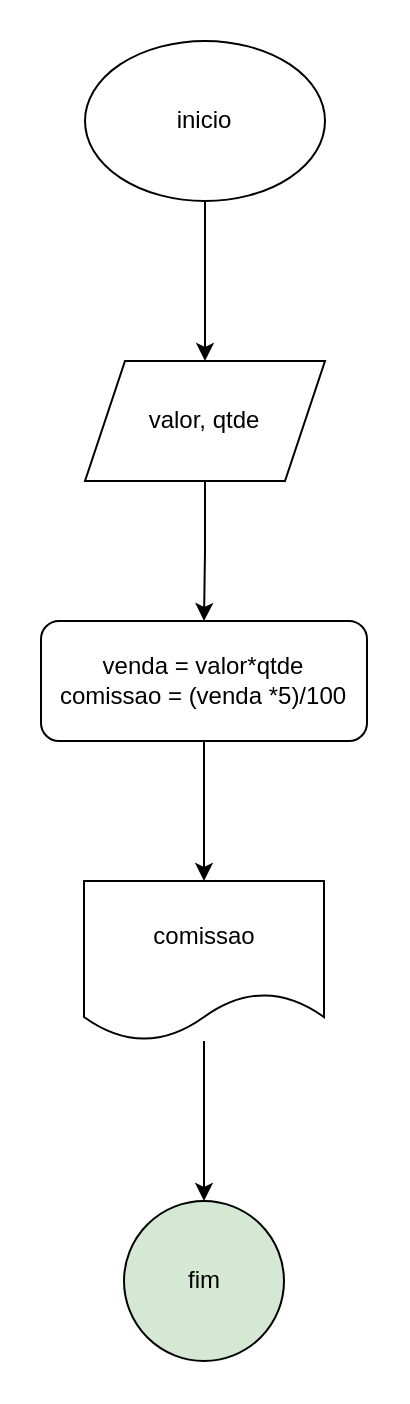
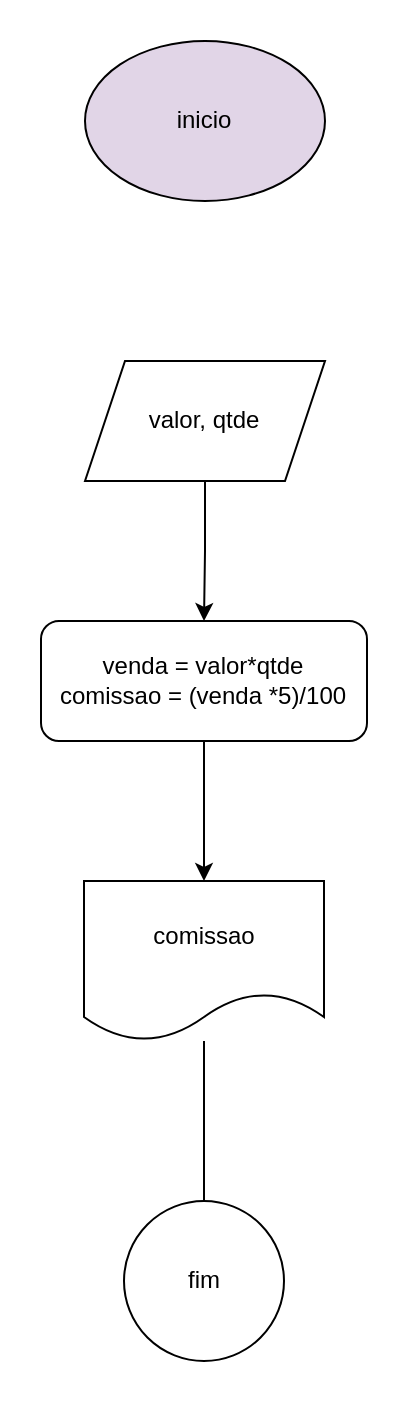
node "inicio": fillcolor #ffffff -> #e1d5e7
edge "inicio" -> "valor, qtde": removed
edge "comissao" -> "fim": arrowhead classic -> none
node "fim": fillcolor #d5e8d4 -> #ffffff
